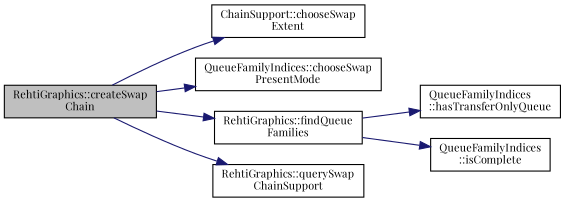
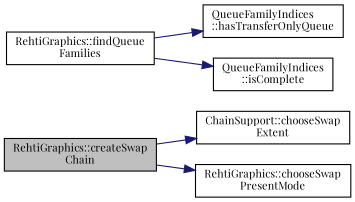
node "QueueFamilyIndices::chooseSwap PresentMode": label "QueueFamilyIndices::chooseSwap PresentMode" -> "RehtiGraphics::chooseSwap PresentMode"
edge "RehtiGraphics::createSwap Chain" -> "RehtiGraphics::findQueue Families": removed
node "RehtiGraphics::querySwap ChainSupport": removed
